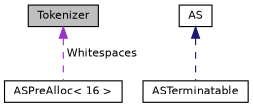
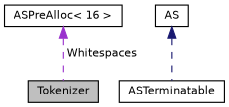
edge "ASPreAlloc< 16 >" -> "Tokenizer": reversed
